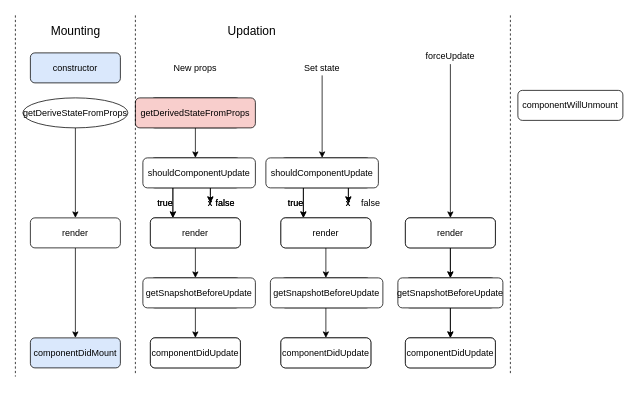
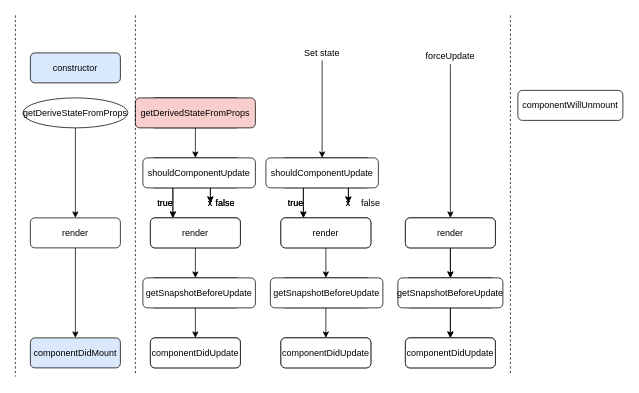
node "Mounting": removed
node "Updation": removed
node "New props": removed
node "Set state": moved (322, 68) -> (322, 53)
